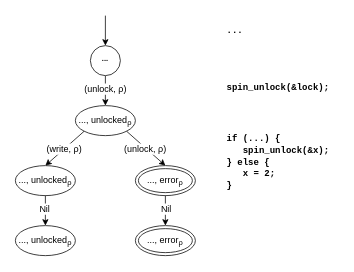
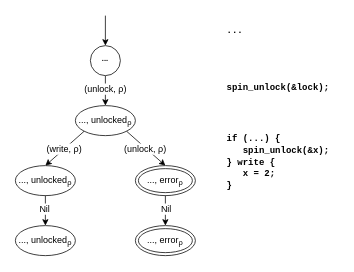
node "if (...) { spin_unlock(&x); } else { x = 2; }": label "if (...) { spin_unlock(&x); } else { x = 2; }" -> "if (...) { spin_unlock(&x); } write { x = 2; }"
